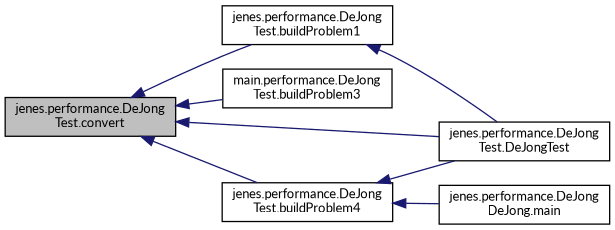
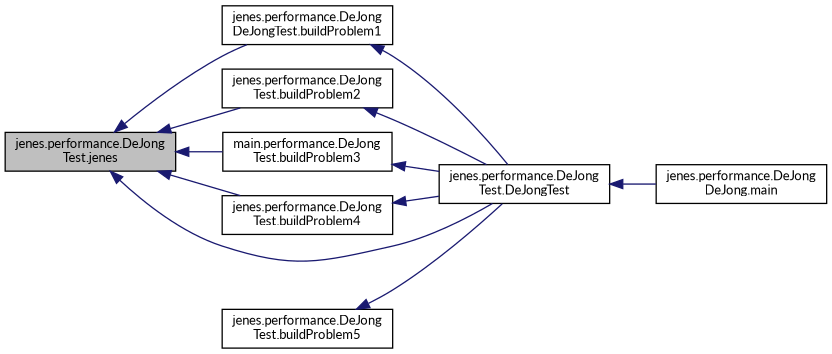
node "jenes.performance.DeJong Test.buildProblem1": label "jenes.performance.DeJong Test.buildProblem1" -> "jenes.performance.DeJong DeJongTest.buildProblem1"
node "jenes.performance.DeJong Test.buildProblem2": added
node "jenes.performance.DeJong Test.convert": label "jenes.performance.DeJong Test.convert" -> "jenes.performance.DeJong Test.jenes"
edge "jenes.performance.DeJong Test.DeJongTest" -> "main.performance.DeJong Test.buildProblem3": added
edge "jenes.performance.DeJong DeJong.main" -> "jenes.performance.DeJong Test.buildProblem4": now "jenes.performance.DeJong DeJong.main" -> "jenes.performance.DeJong Test.DeJongTest"
node "jenes.performance.DeJong Test.buildProblem5": added
